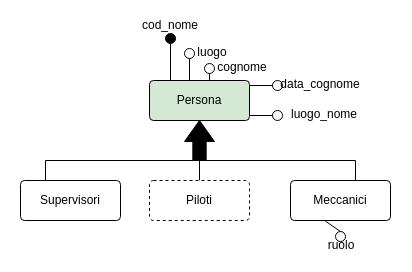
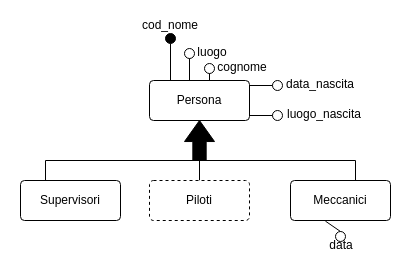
node "data_cognome": label "data_cognome" -> "data_nascita"
node "Persona": fillcolor #d5e8d4 -> #ffffff
node "luogo_nome": label "luogo_nome" -> "luogo_nascita"
node "ruolo": label "ruolo" -> "data"
